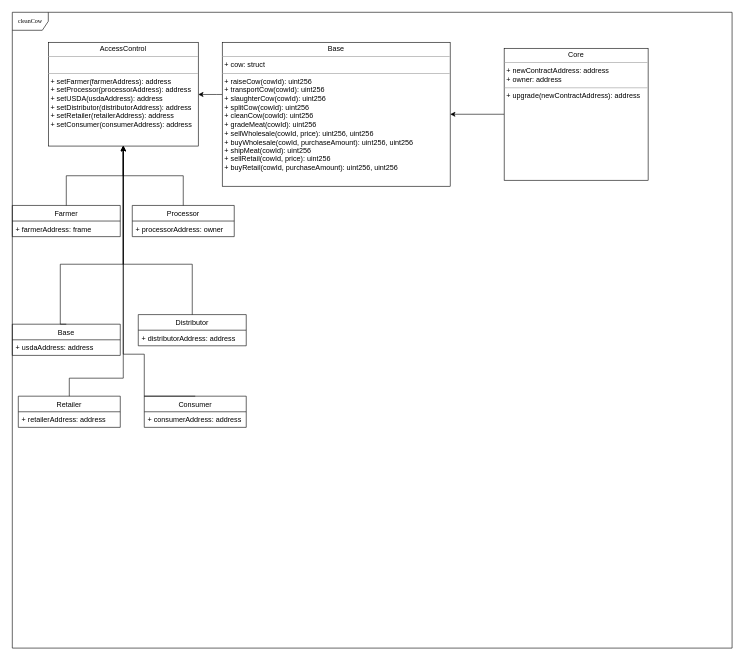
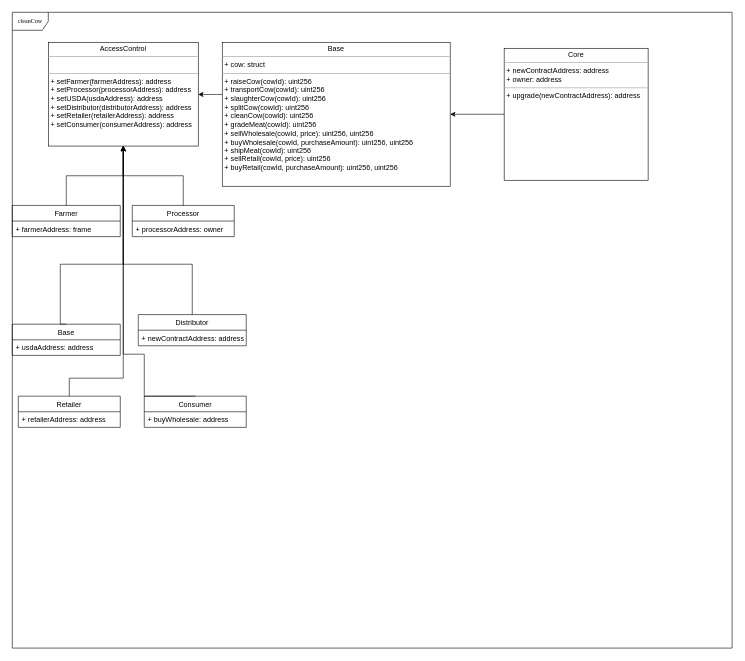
node "+ distributorAddress: address": label "+ distributorAddress: address" -> "+ newContractAddress: address"
node "+ consumerAddress: address": label "+ consumerAddress: address" -> "+ buyWholesale: address"
